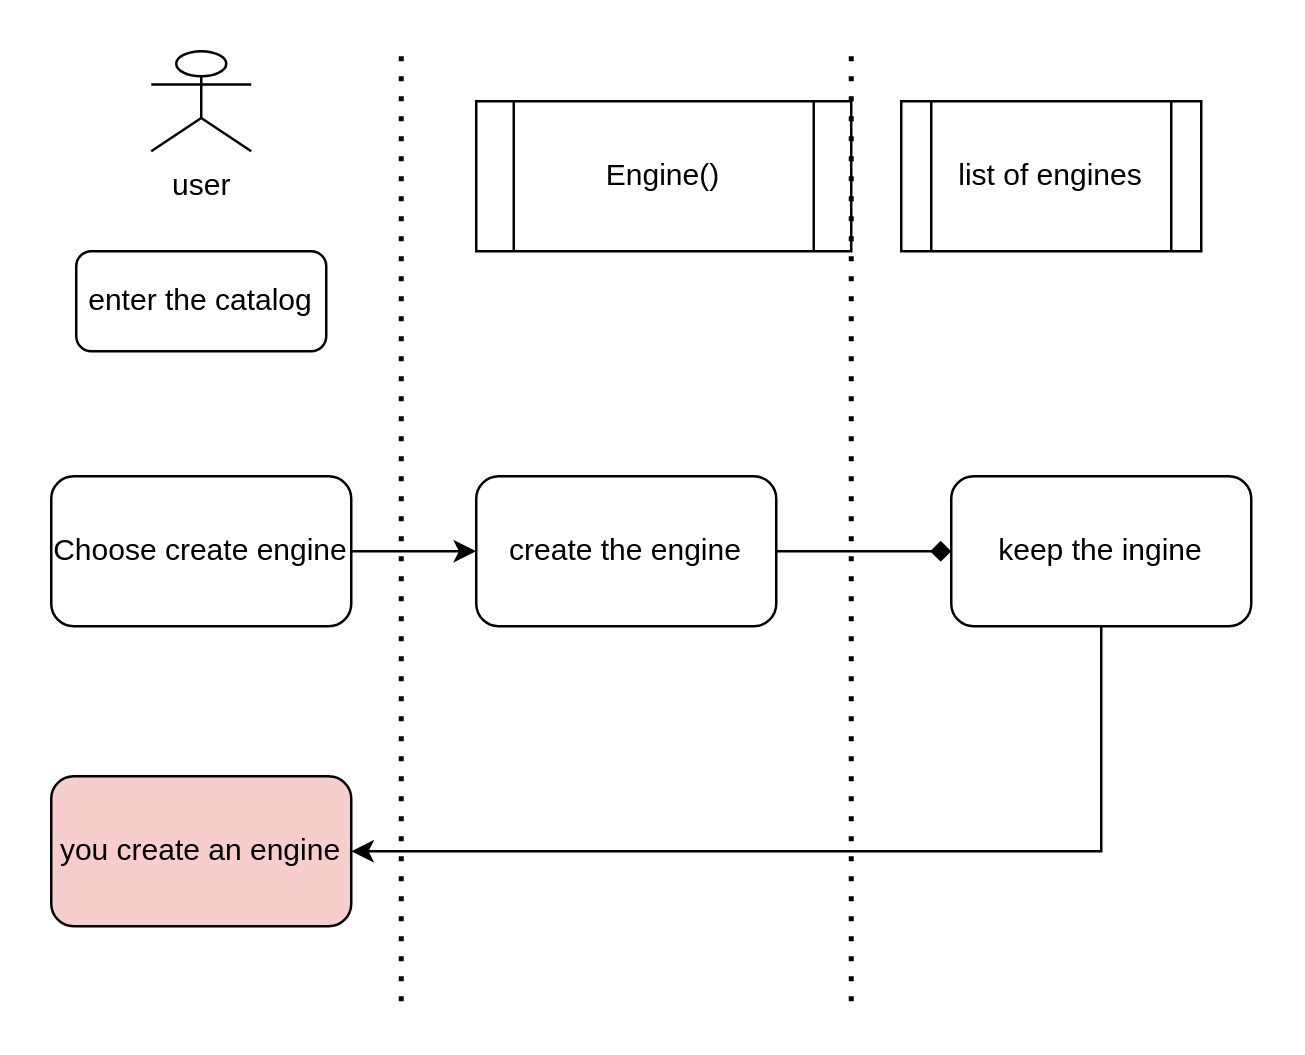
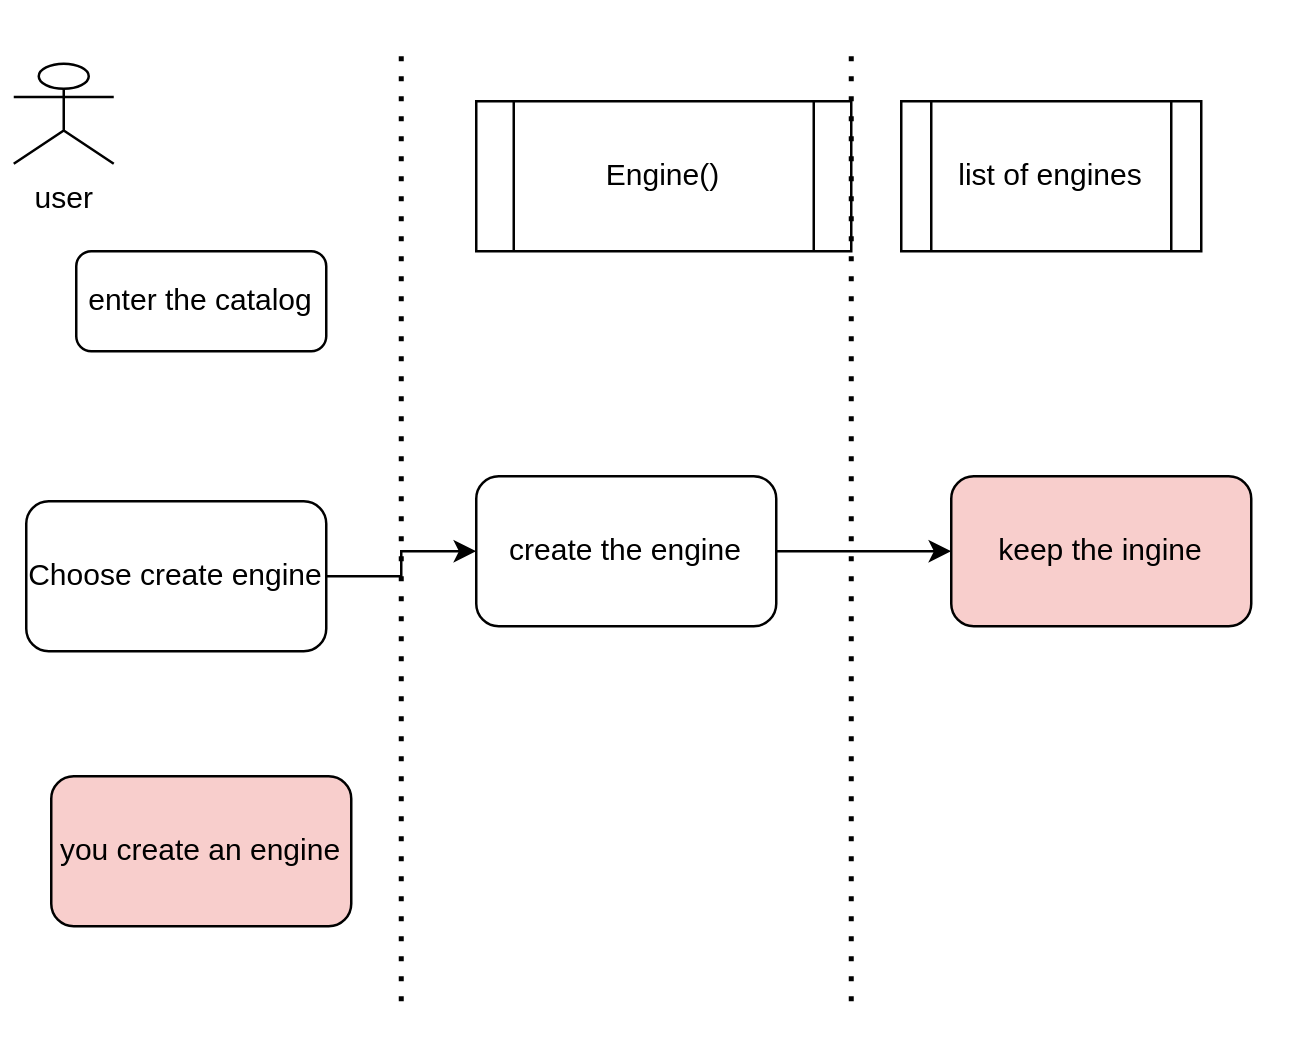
node "user": moved (201, 101) -> (64, 114)
node "Choose create engine": moved (201, 551) -> (176, 576)
edge "create the engine" -> "keep the ingine": arrowhead diamond -> classic
node "keep the ingine": fillcolor #ffffff -> #f8cecc
edge "keep the ingine" -> "you create an engine": removed
